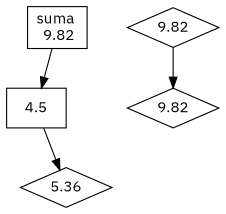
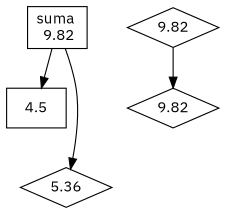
edge "4.5" -> "5.36": now "suma 9.82" -> "5.36"
